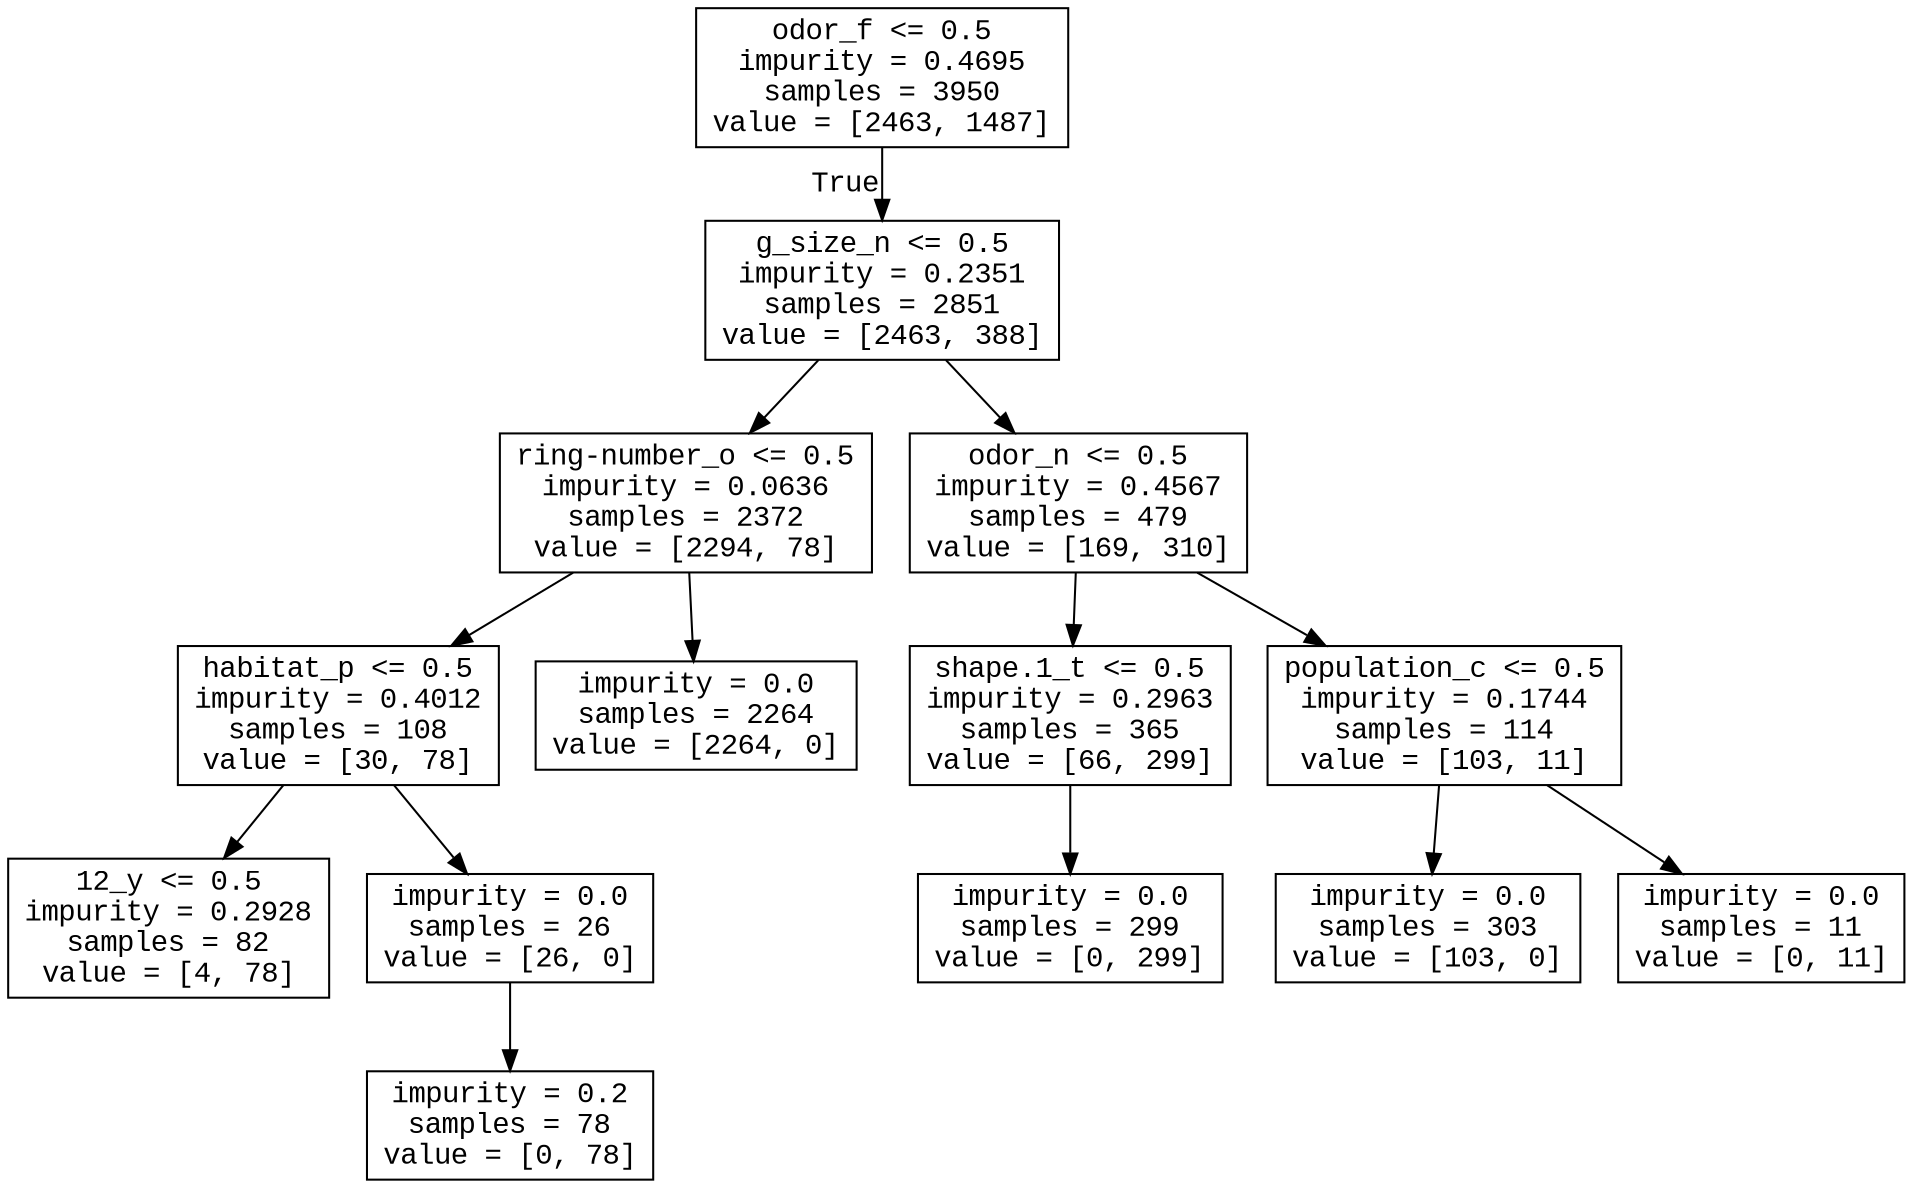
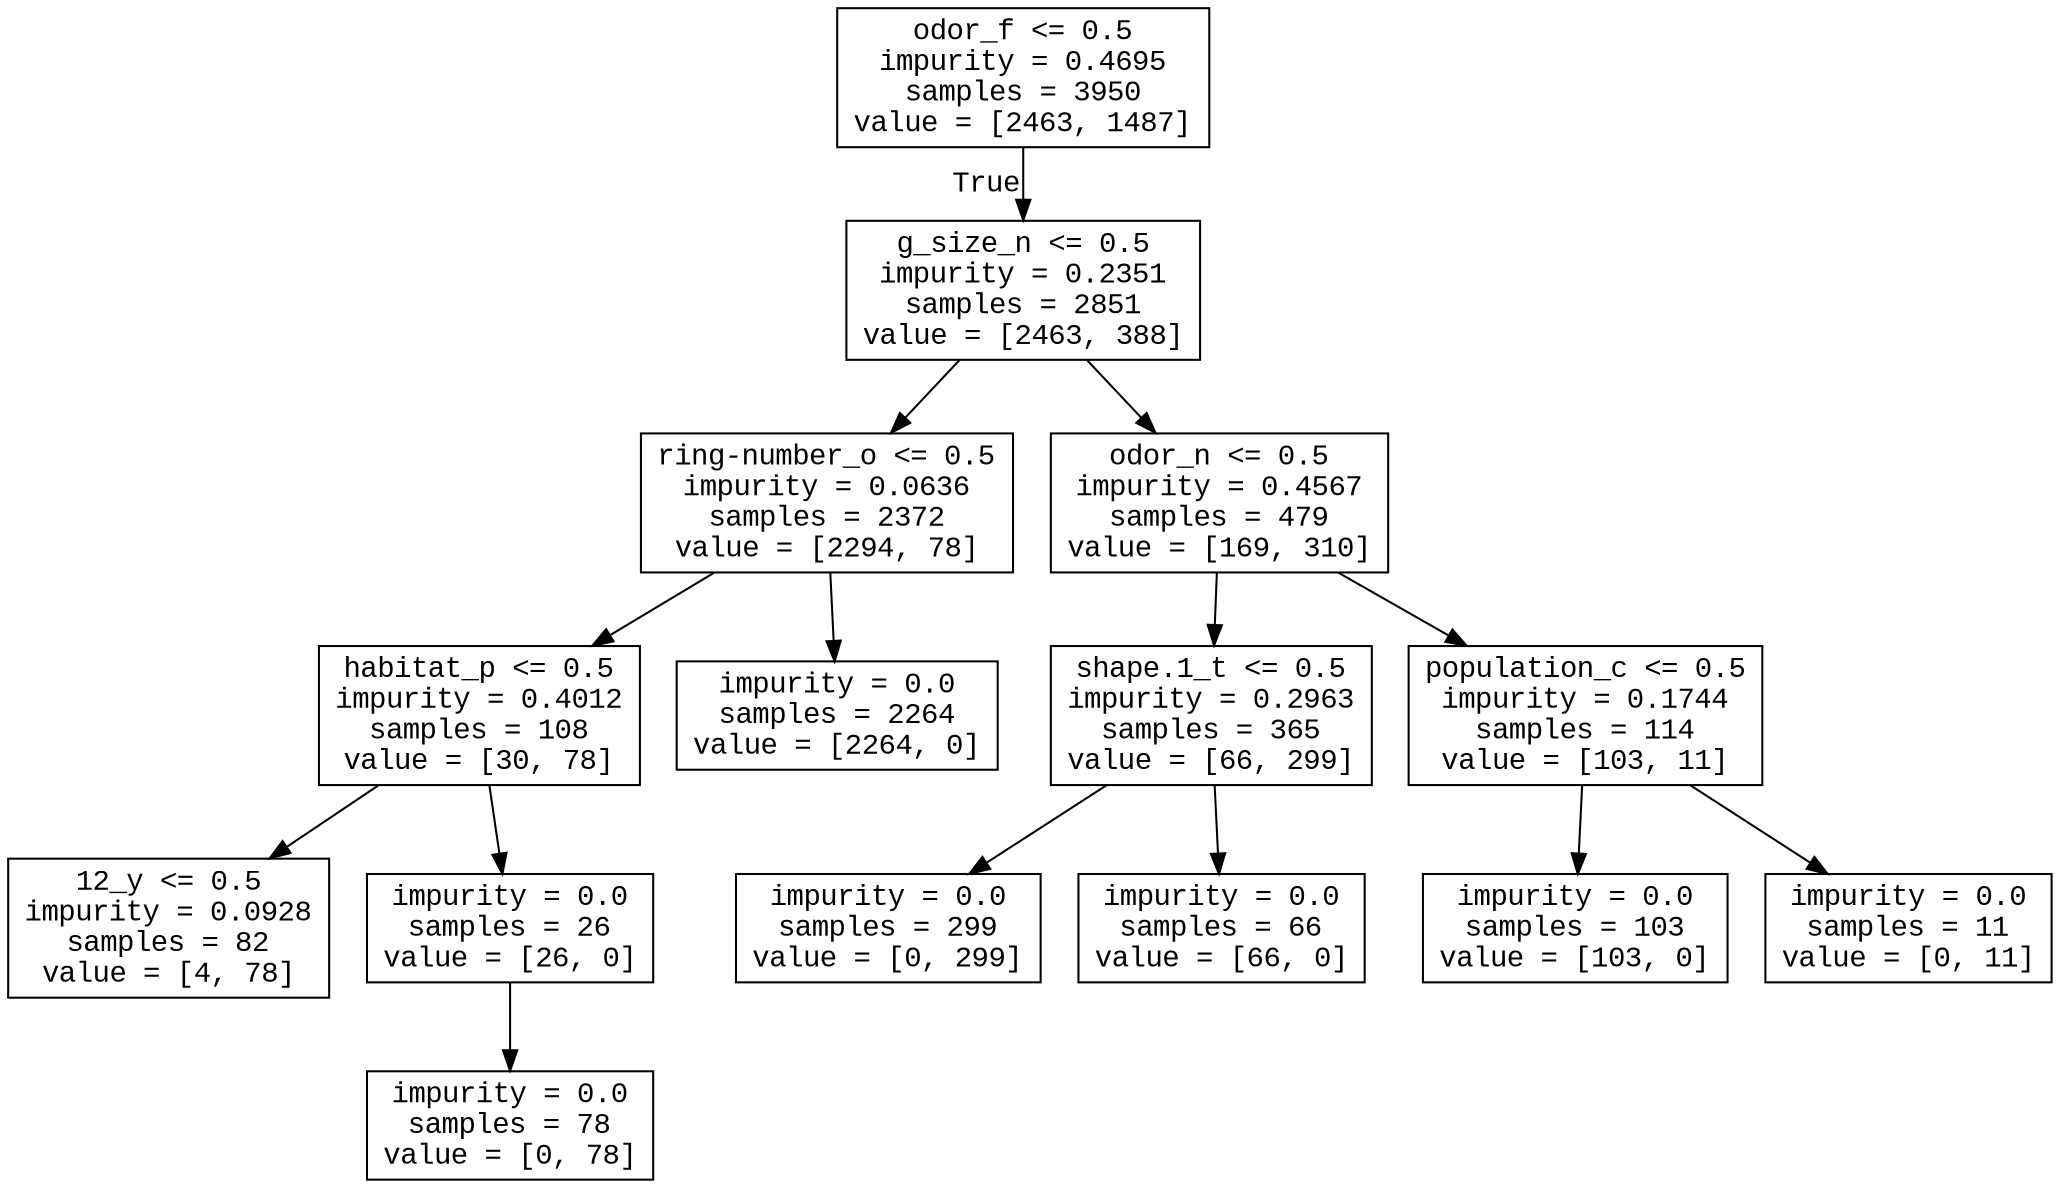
node "12_y <= 0.5 impurity = 0.2928 samples = 82 value = [4, 78]": label "12_y <= 0.5 impurity = 0.2928 samples = 82 value = [4, 78]" -> "12_y <= 0.5 impurity = 0.0928 samples = 82 value = [4, 78]"
node "impurity = 0.0 samples = 66 value = [66, 0]": added
node "impurity = 0.0 samples = 303 value = [103, 0]": label "impurity = 0.0 samples = 303 value = [103, 0]" -> "impurity = 0.0 samples = 103 value = [103, 0]"
node "impurity = 0.2 samples = 78 value = [0, 78]": label "impurity = 0.2 samples = 78 value = [0, 78]" -> "impurity = 0.0 samples = 78 value = [0, 78]"
